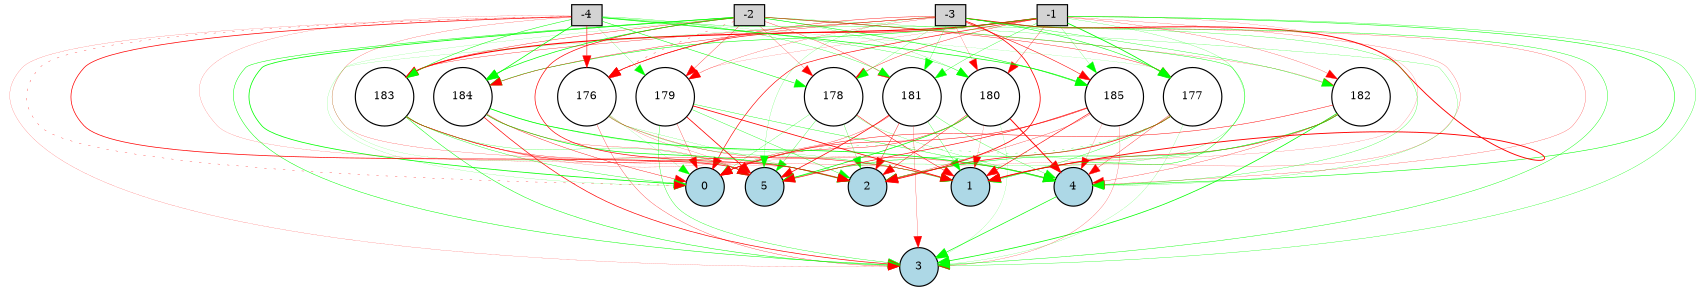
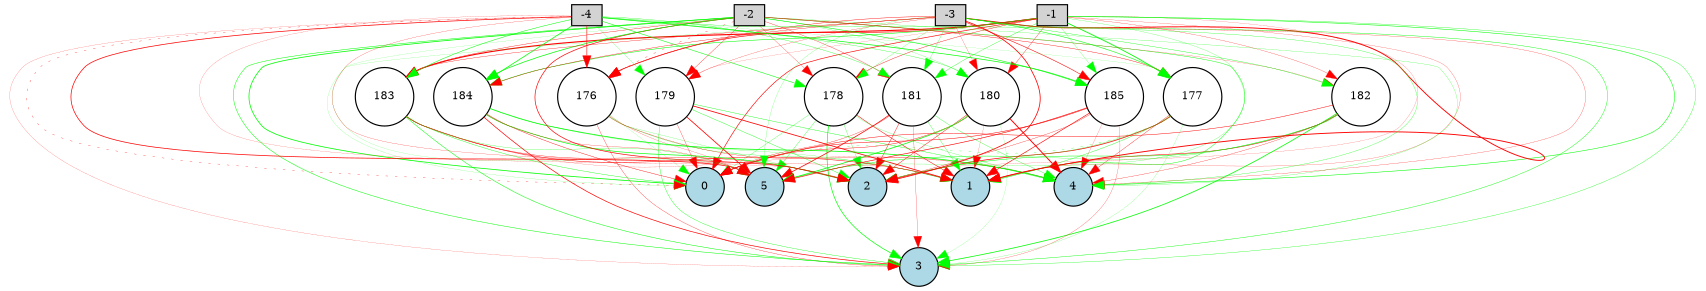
edge "4" -> "3": now "178" -> "3"
